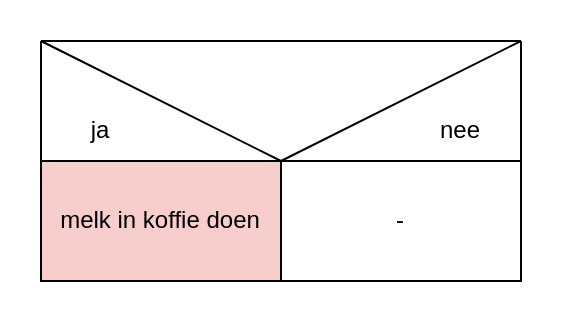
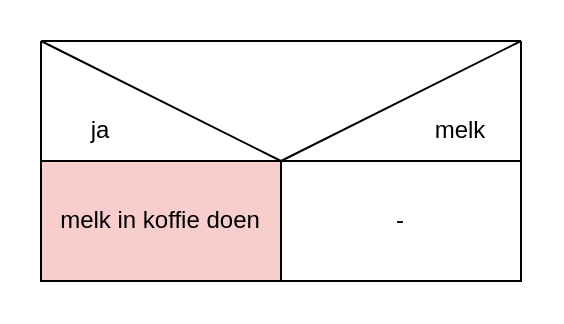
node "nee": label "nee" -> "melk"
